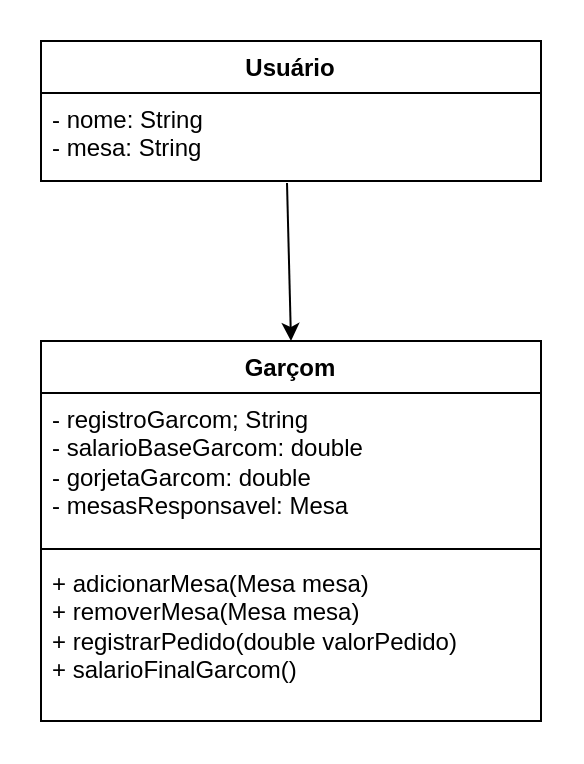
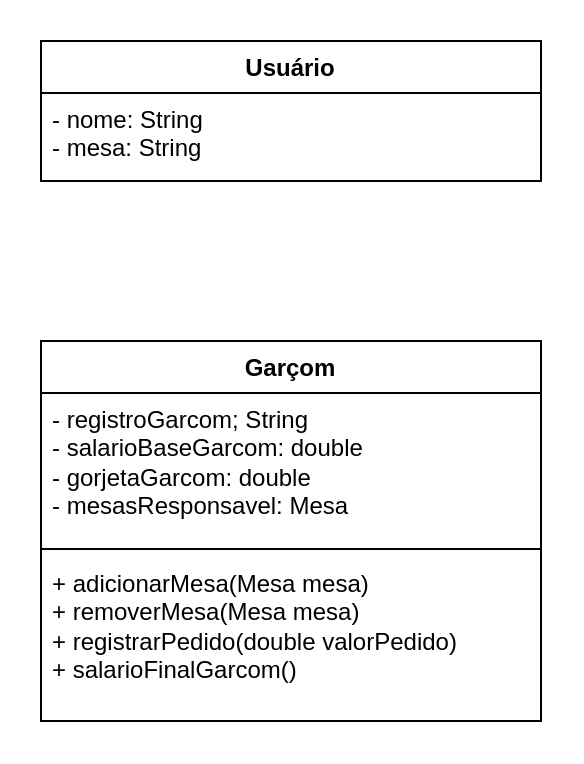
edge "- nome: String - mesa: String" -> "Garçom": removed
